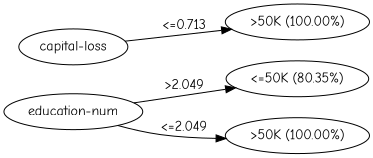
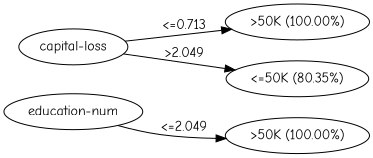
edge "education-num" -> "<=50K (80.35%)": now "capital-loss" -> "<=50K (80.35%)"
